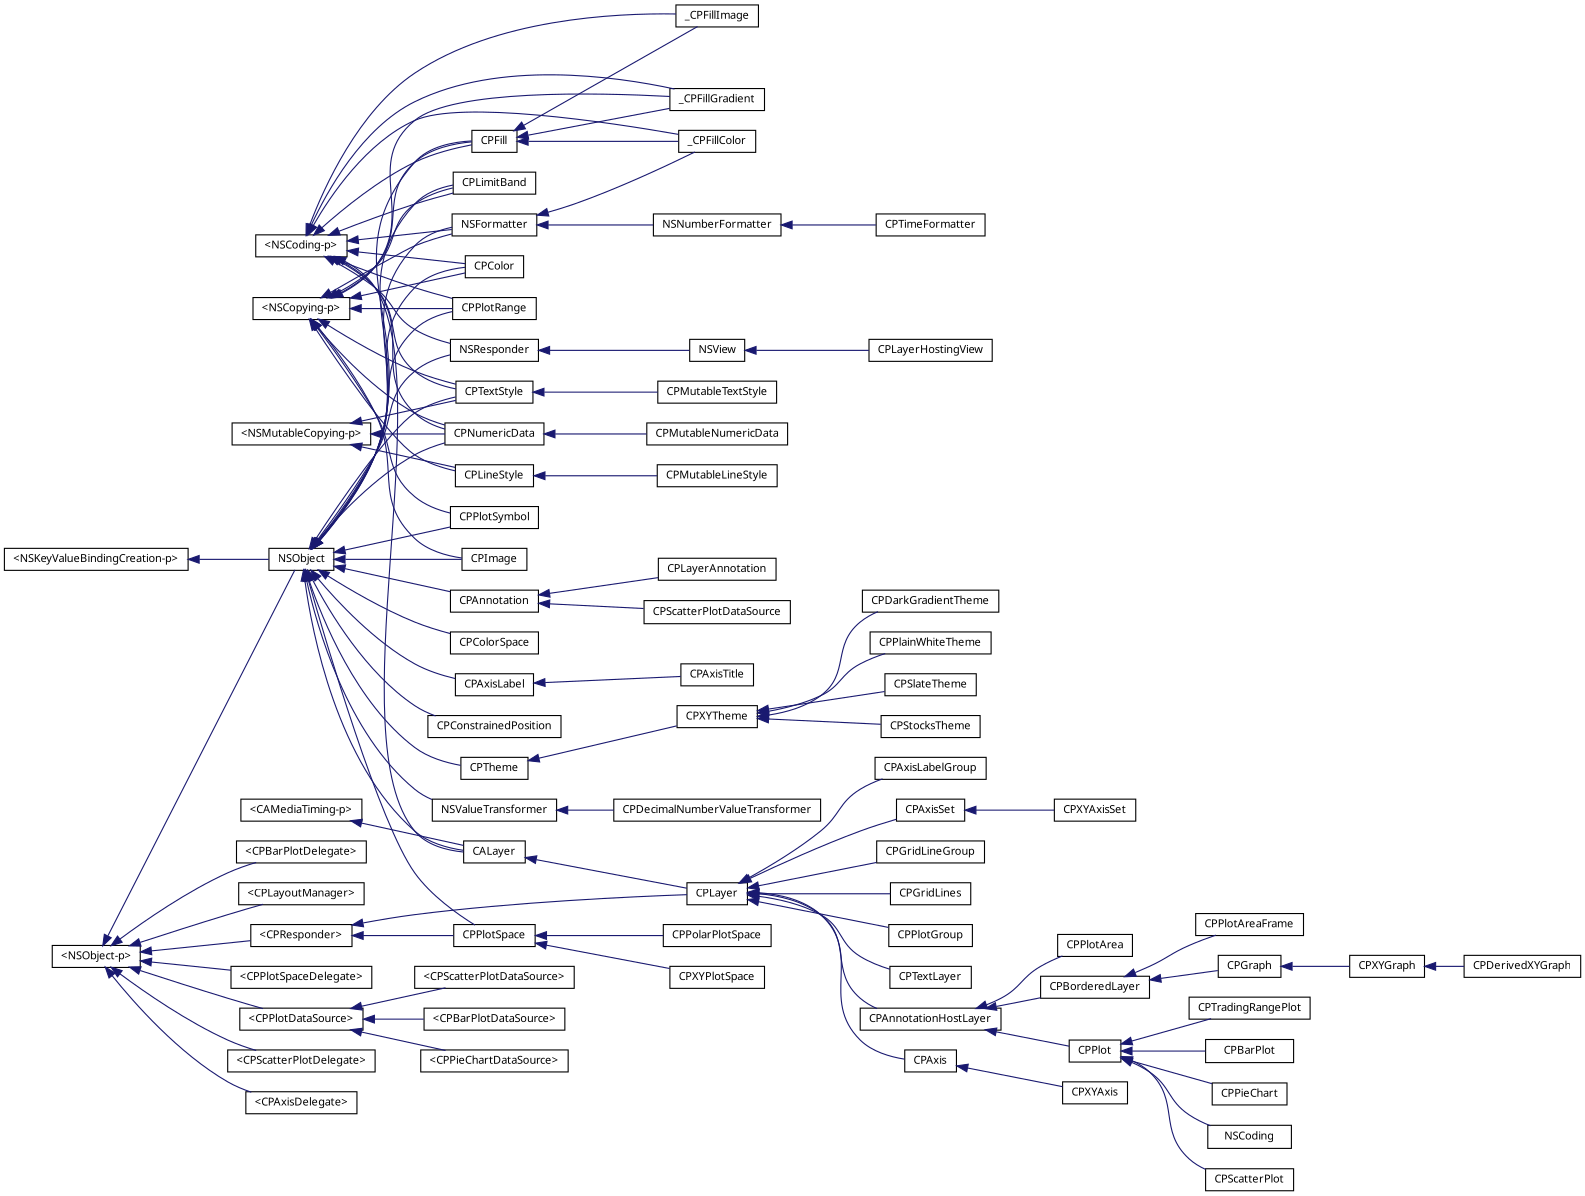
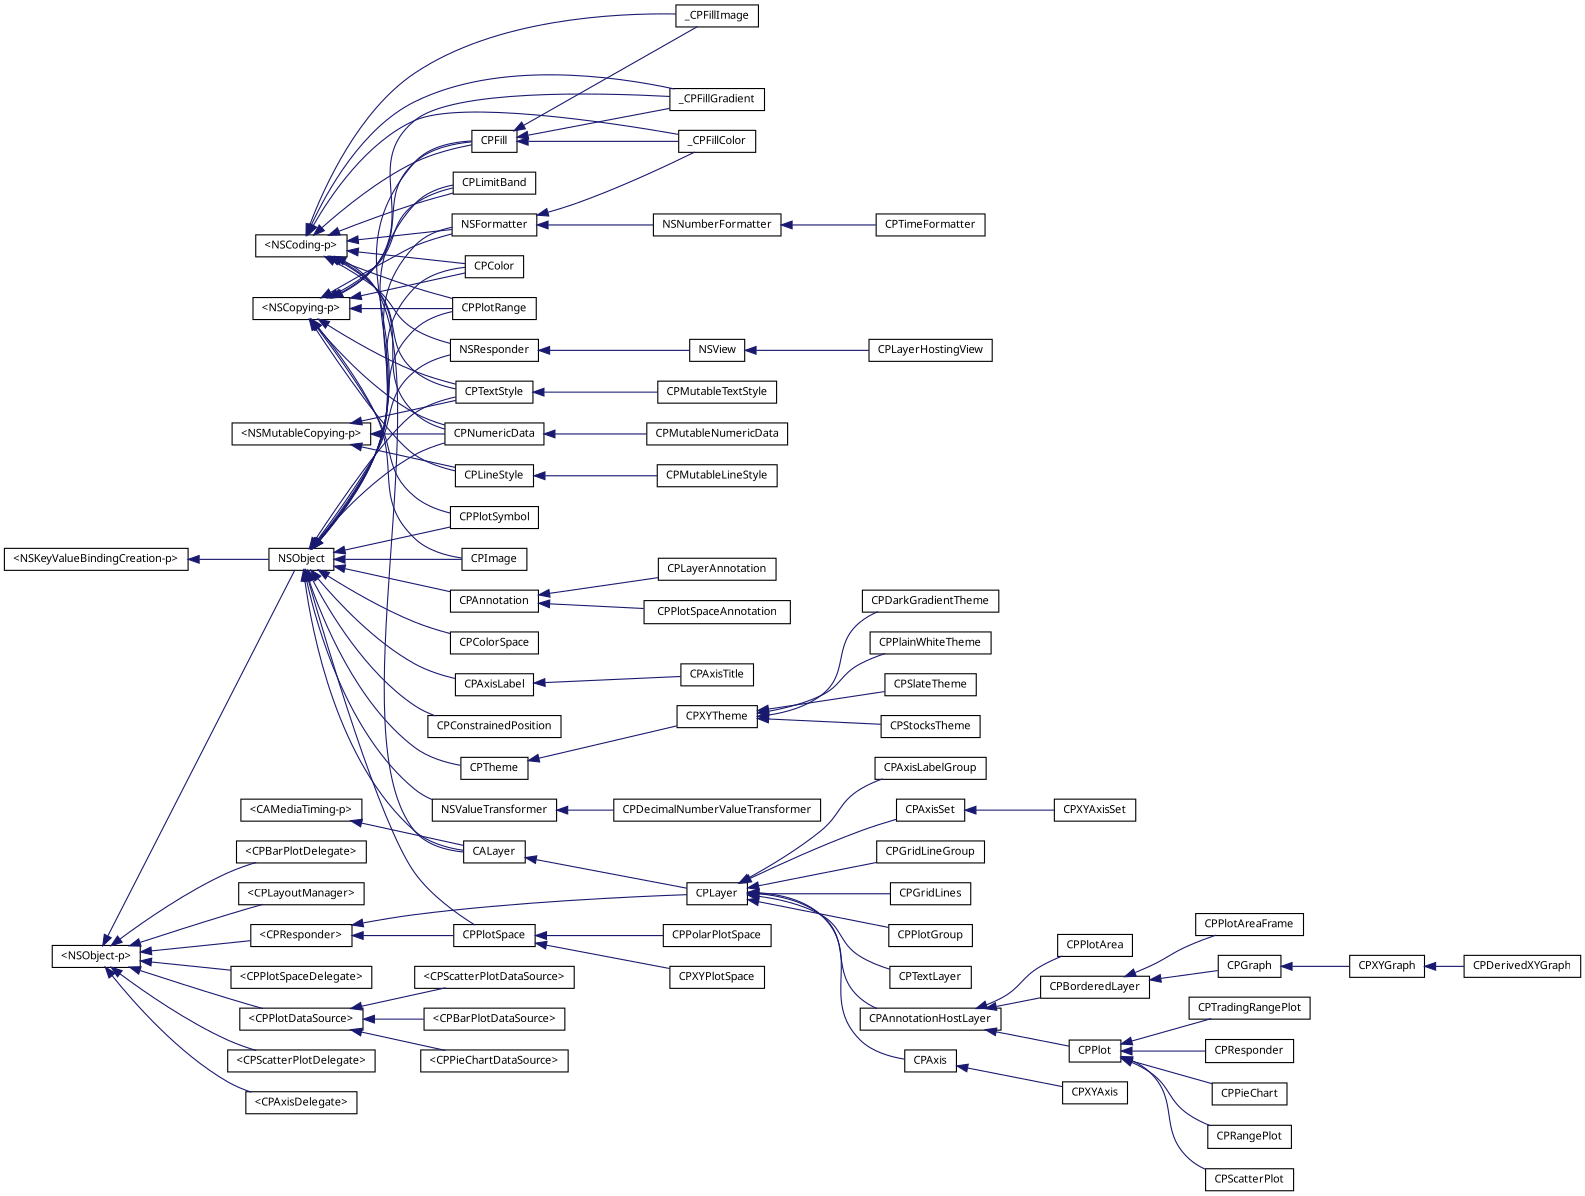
node "CPScatterPlotDataSource": label "CPScatterPlotDataSource" -> "CPPlotSpaceAnnotation"
node "CPBarPlot": label "CPBarPlot" -> "CPResponder"
node "NSCoding": label "NSCoding" -> "CPRangePlot"
